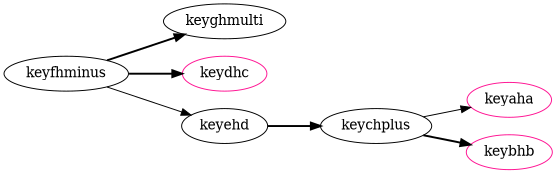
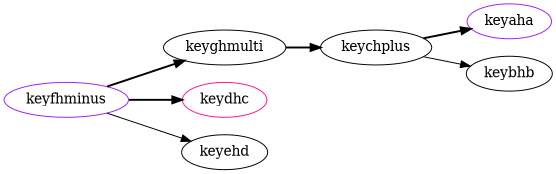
node "keyfhminus": color black -> purple
node "keyaha": color deeppink -> purple
edge "keychplus" -> "keyaha": style solid -> bold
edge "keyehd" -> "keychplus": now "keyghmulti" -> "keychplus"
edge "keychplus" -> "keybhb": style bold -> solid
node "keybhb": color deeppink -> black
